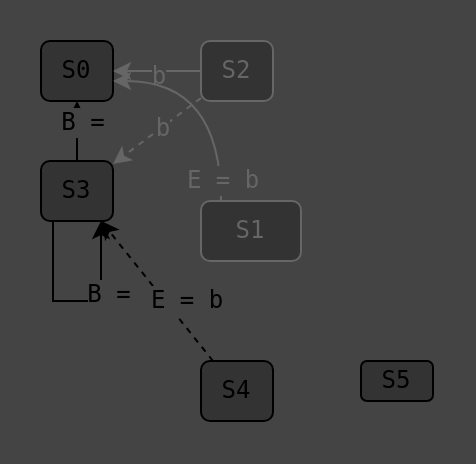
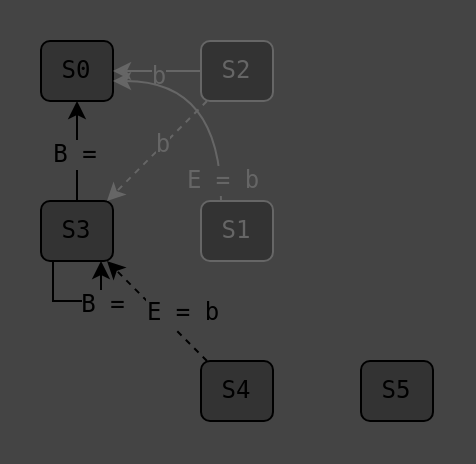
node "S3": moved (77, 191) -> (77, 231)
node "S1": size 100x60 -> 72x60
node "S5": size 72x40 -> 72x60
